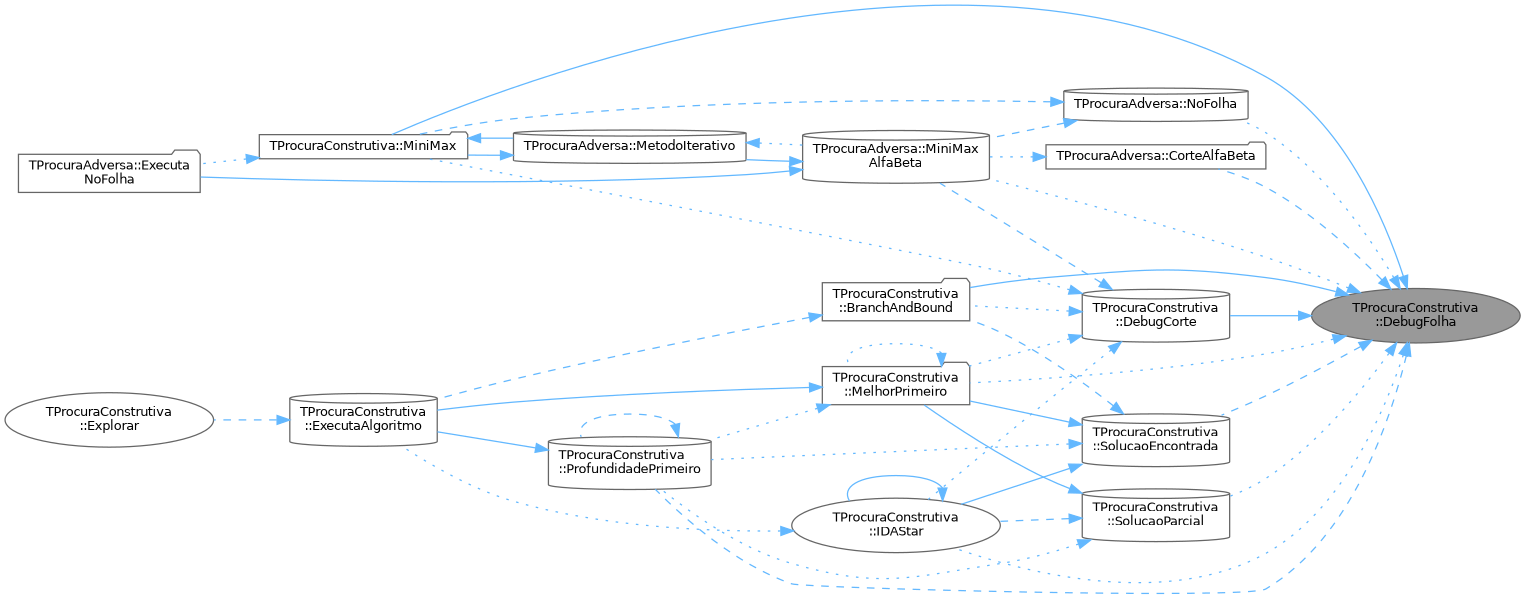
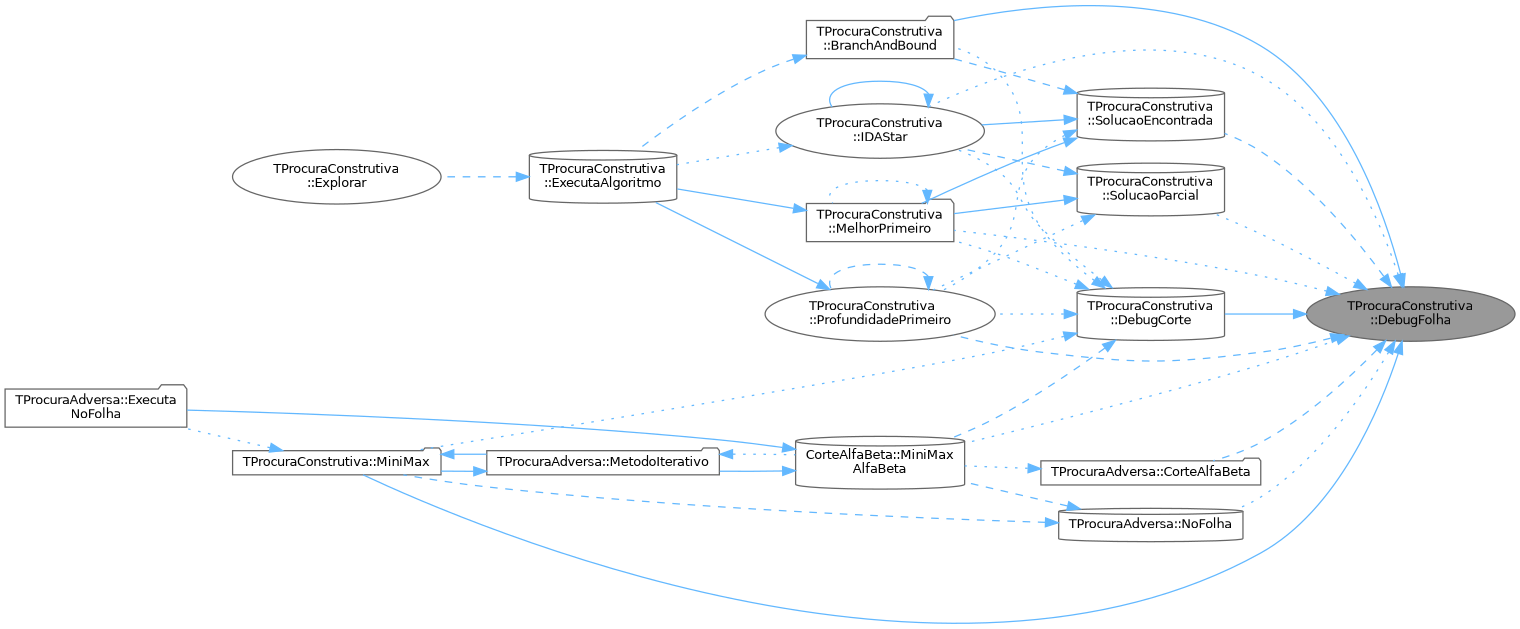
node "TProcuraAdversa::MetodoIterativo": shape cylinder -> folder
node "TProcuraAdversa::MiniMax AlfaBeta": label "TProcuraAdversa::MiniMax AlfaBeta" -> "CorteAlfaBeta::MiniMax AlfaBeta"
edge "TProcuraConstrutiva ::ProfundidadePrimeiro" -> "TProcuraConstrutiva ::MelhorPrimeiro": now "TProcuraConstrutiva ::ProfundidadePrimeiro" -> "TProcuraConstrutiva ::DebugCorte"
node "TProcuraConstrutiva ::ProfundidadePrimeiro": shape cylinder -> ellipse
